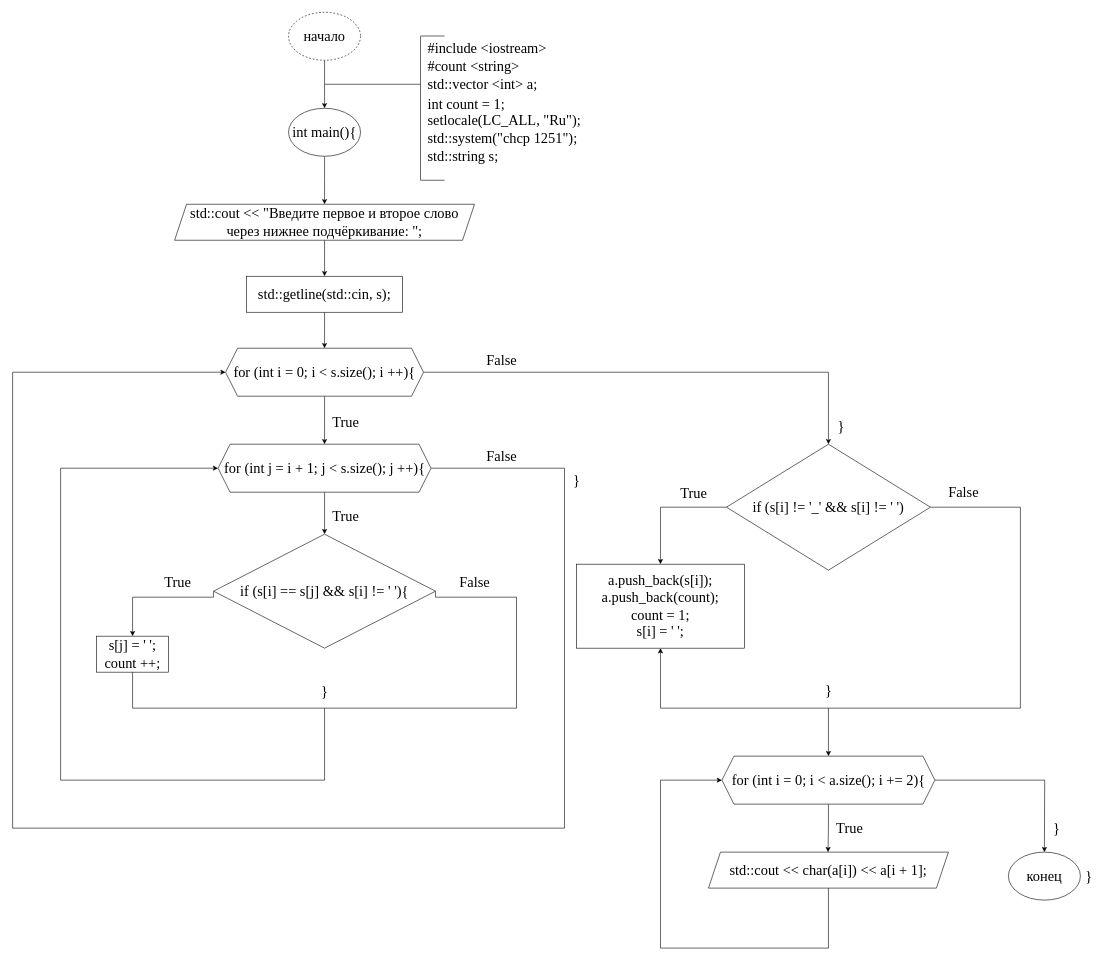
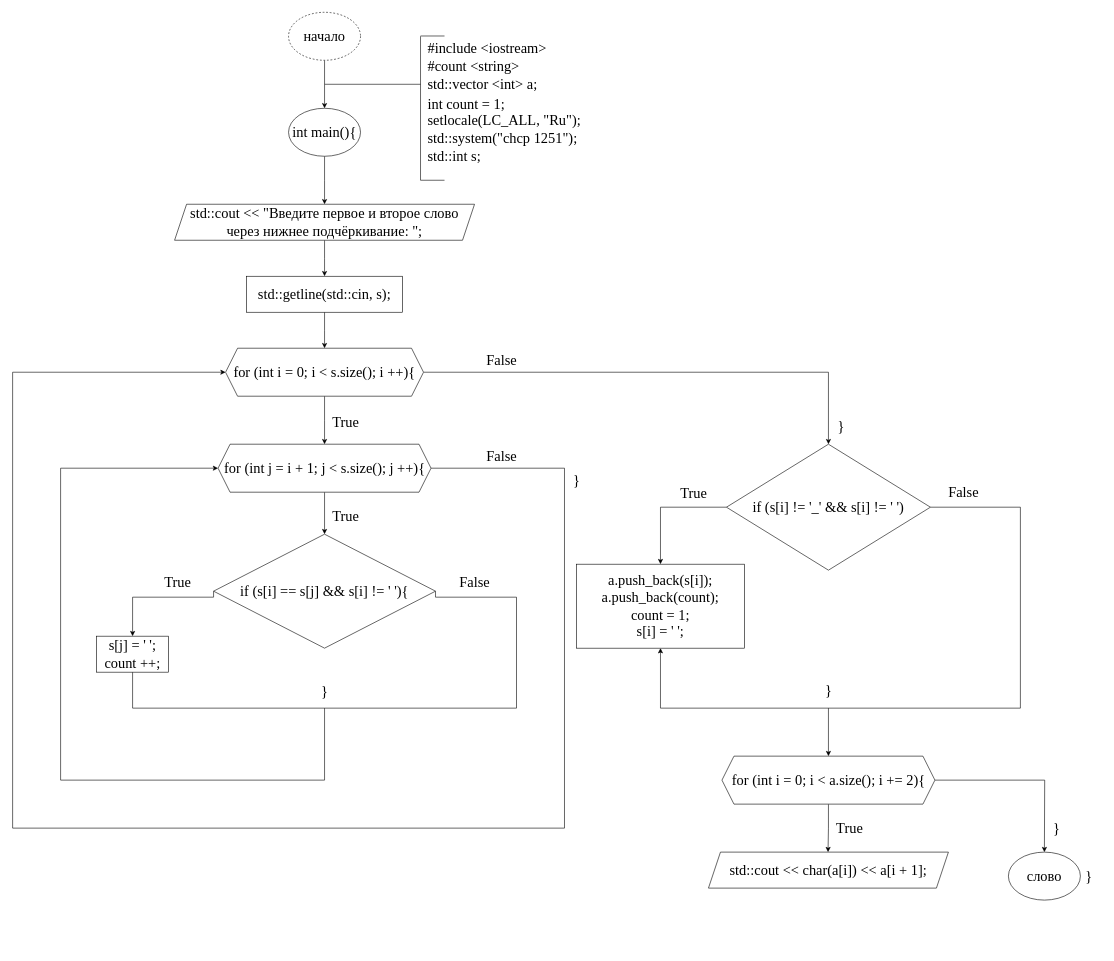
node "std::string s;": label "std::string s;" -> "std::int s;"
edge "std::cout << char(a[i]) << a[i + 1];" -> "for (int i = 0; i < a.size(); i += 2){": removed
node "конец": label "конец" -> "слово"
